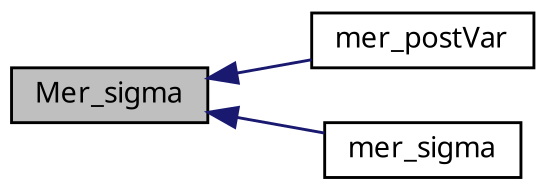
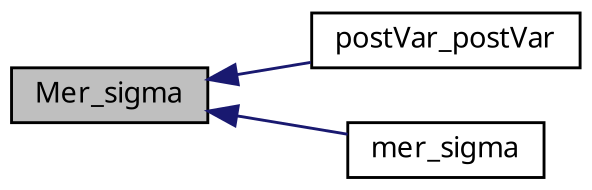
node "mer_postVar": label "mer_postVar" -> "postVar_postVar"
